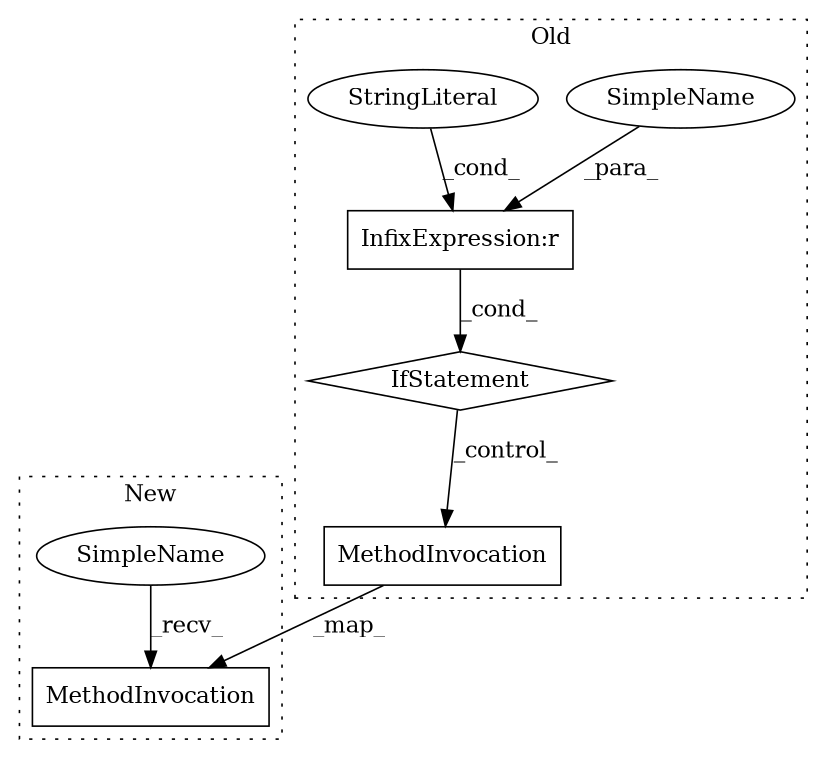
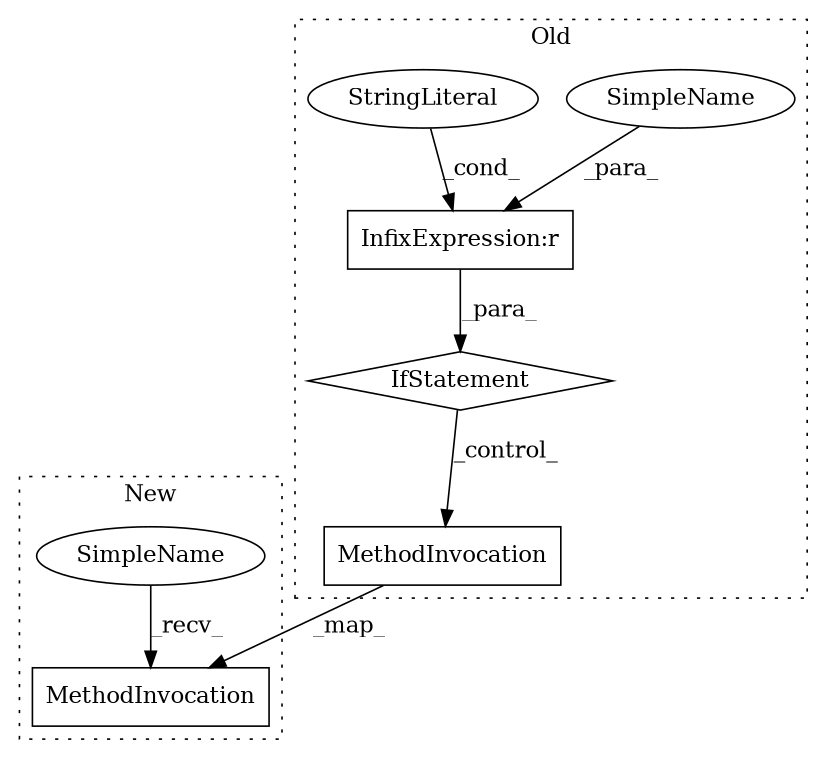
edge "InfixExpression:r" -> "IfStatement": label "_cond_" -> "_para_"
